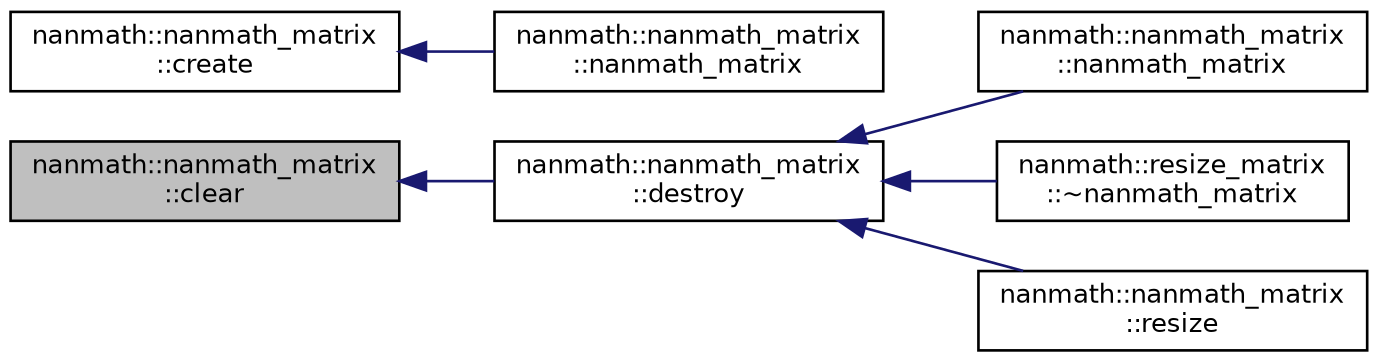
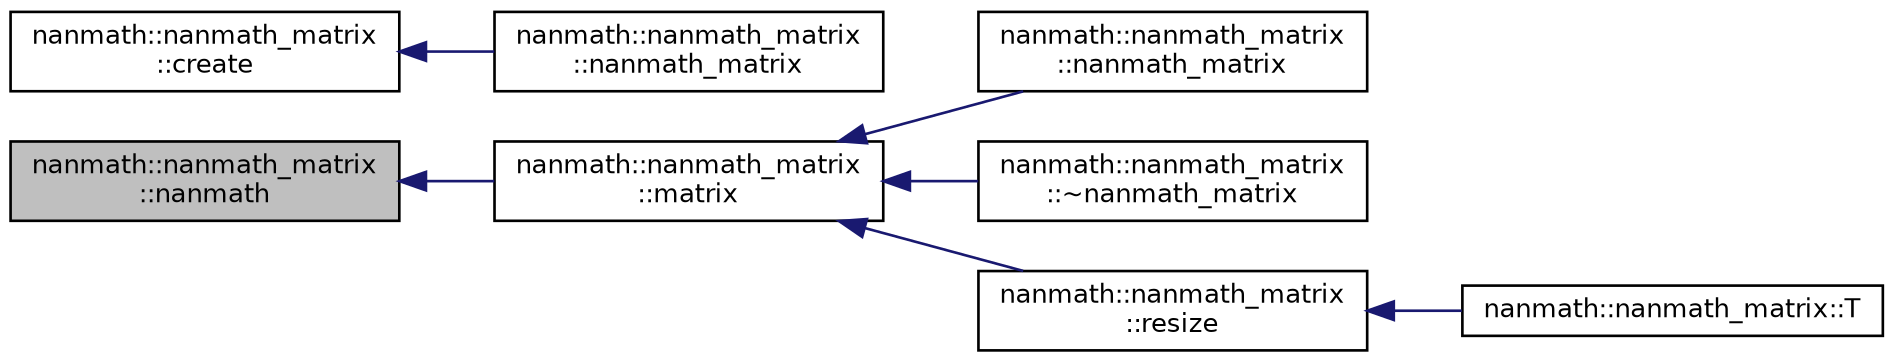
node "nanmath::nanmath_matrix ::clear": label "nanmath::nanmath_matrix ::clear" -> "nanmath::nanmath_matrix ::nanmath"
node "nanmath::nanmath_matrix ::destroy": label "nanmath::nanmath_matrix ::destroy" -> "nanmath::nanmath_matrix ::matrix"
node "nanmath::resize_matrix ::~nanmath_matrix": label "nanmath::resize_matrix ::~nanmath_matrix" -> "nanmath::nanmath_matrix ::~nanmath_matrix"
node "nanmath::nanmath_matrix::T": added
